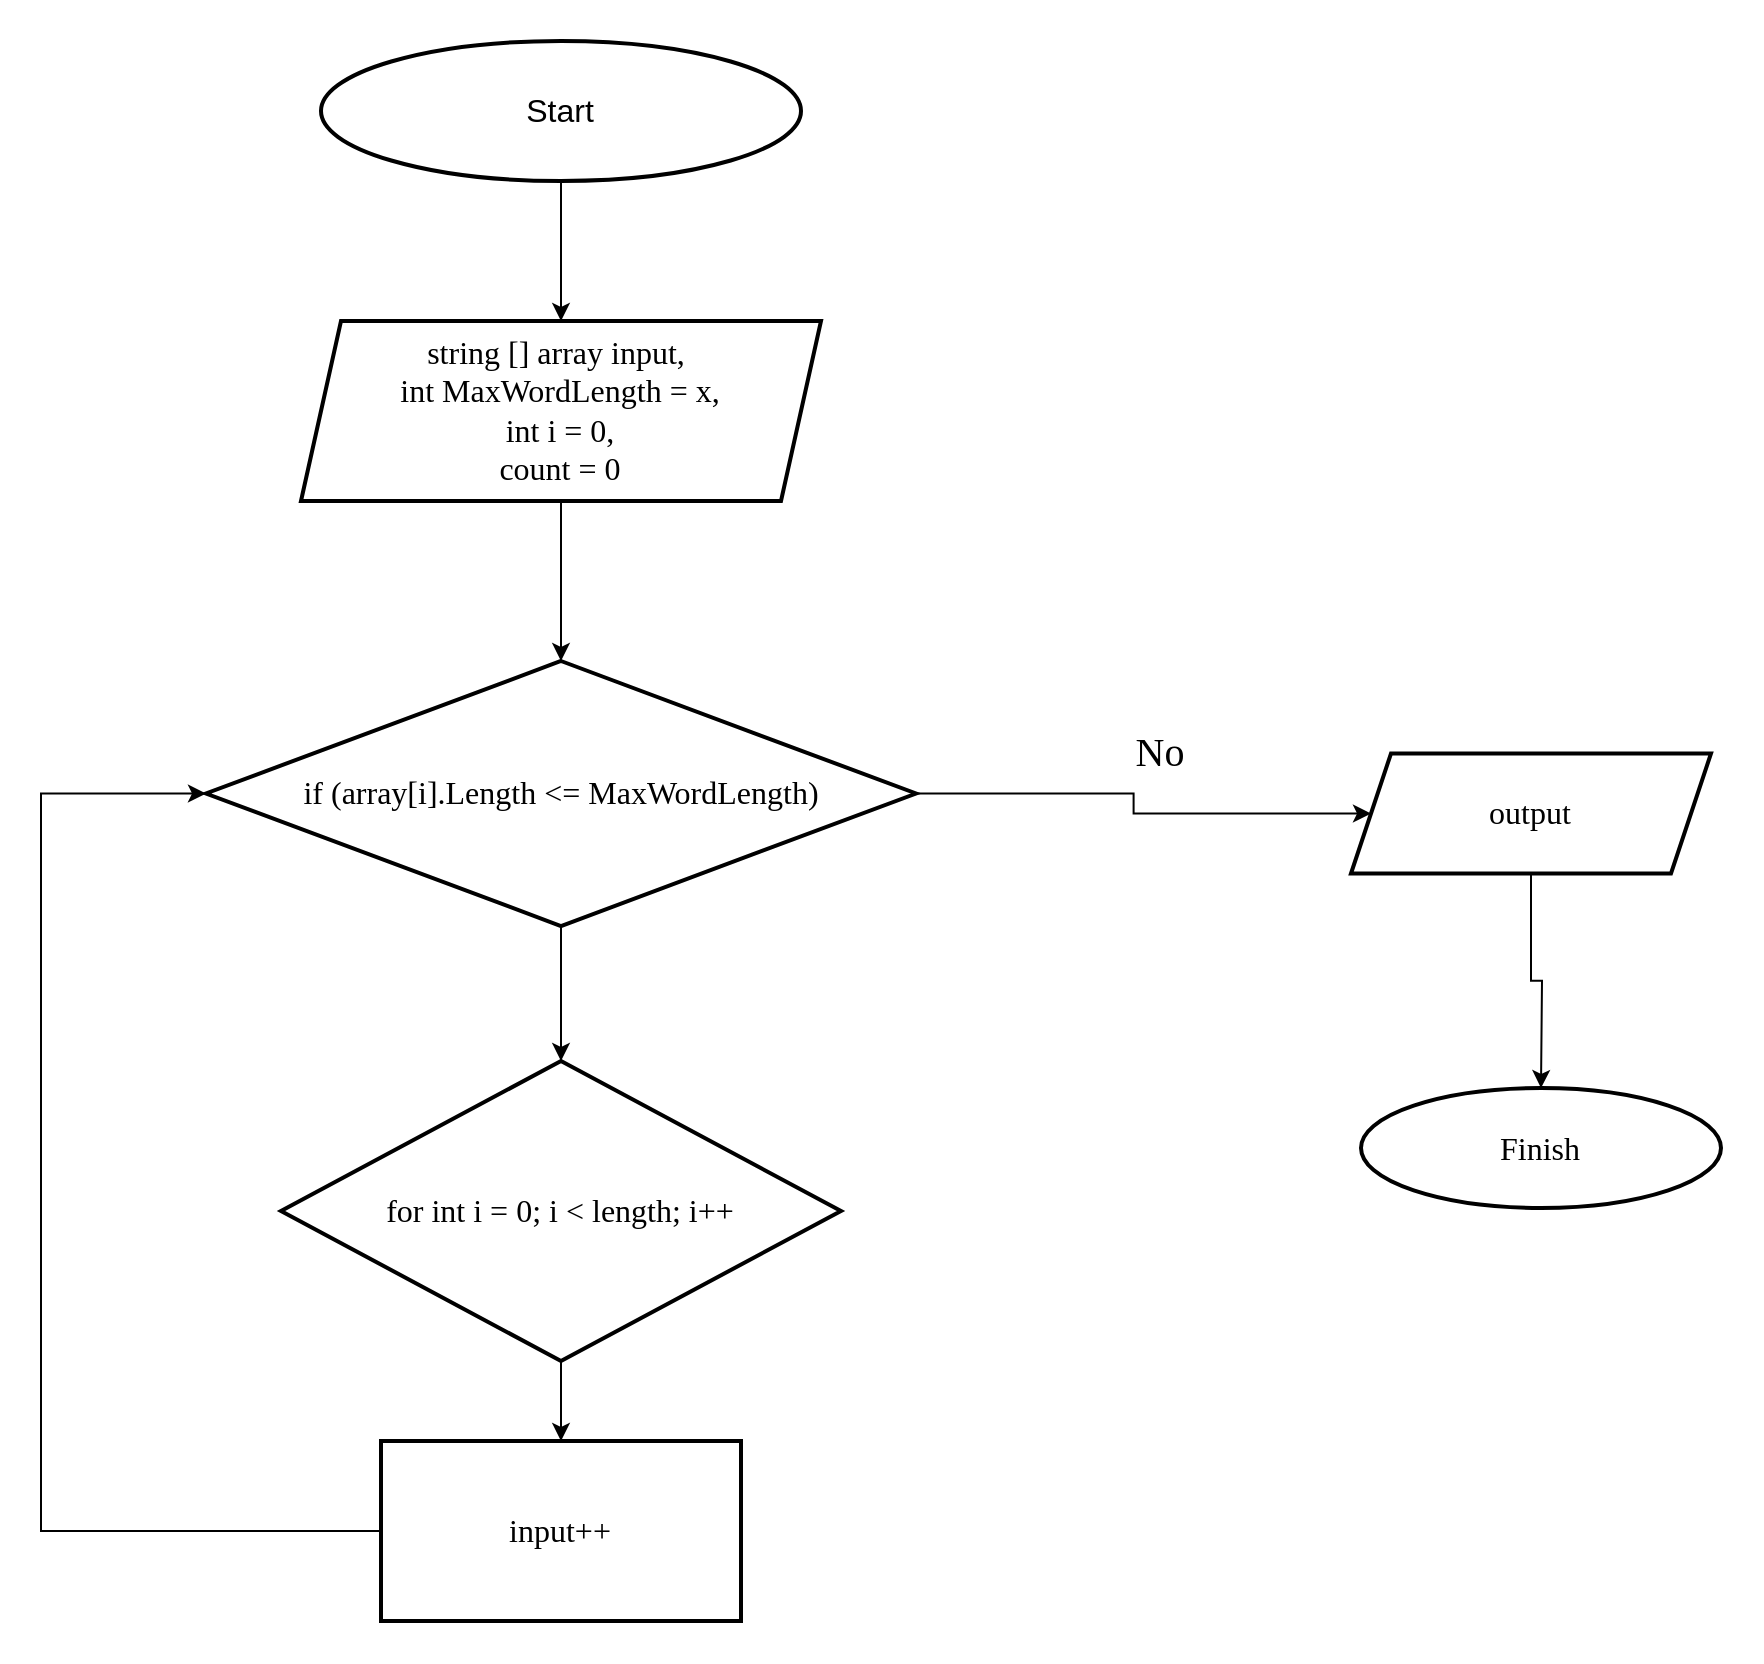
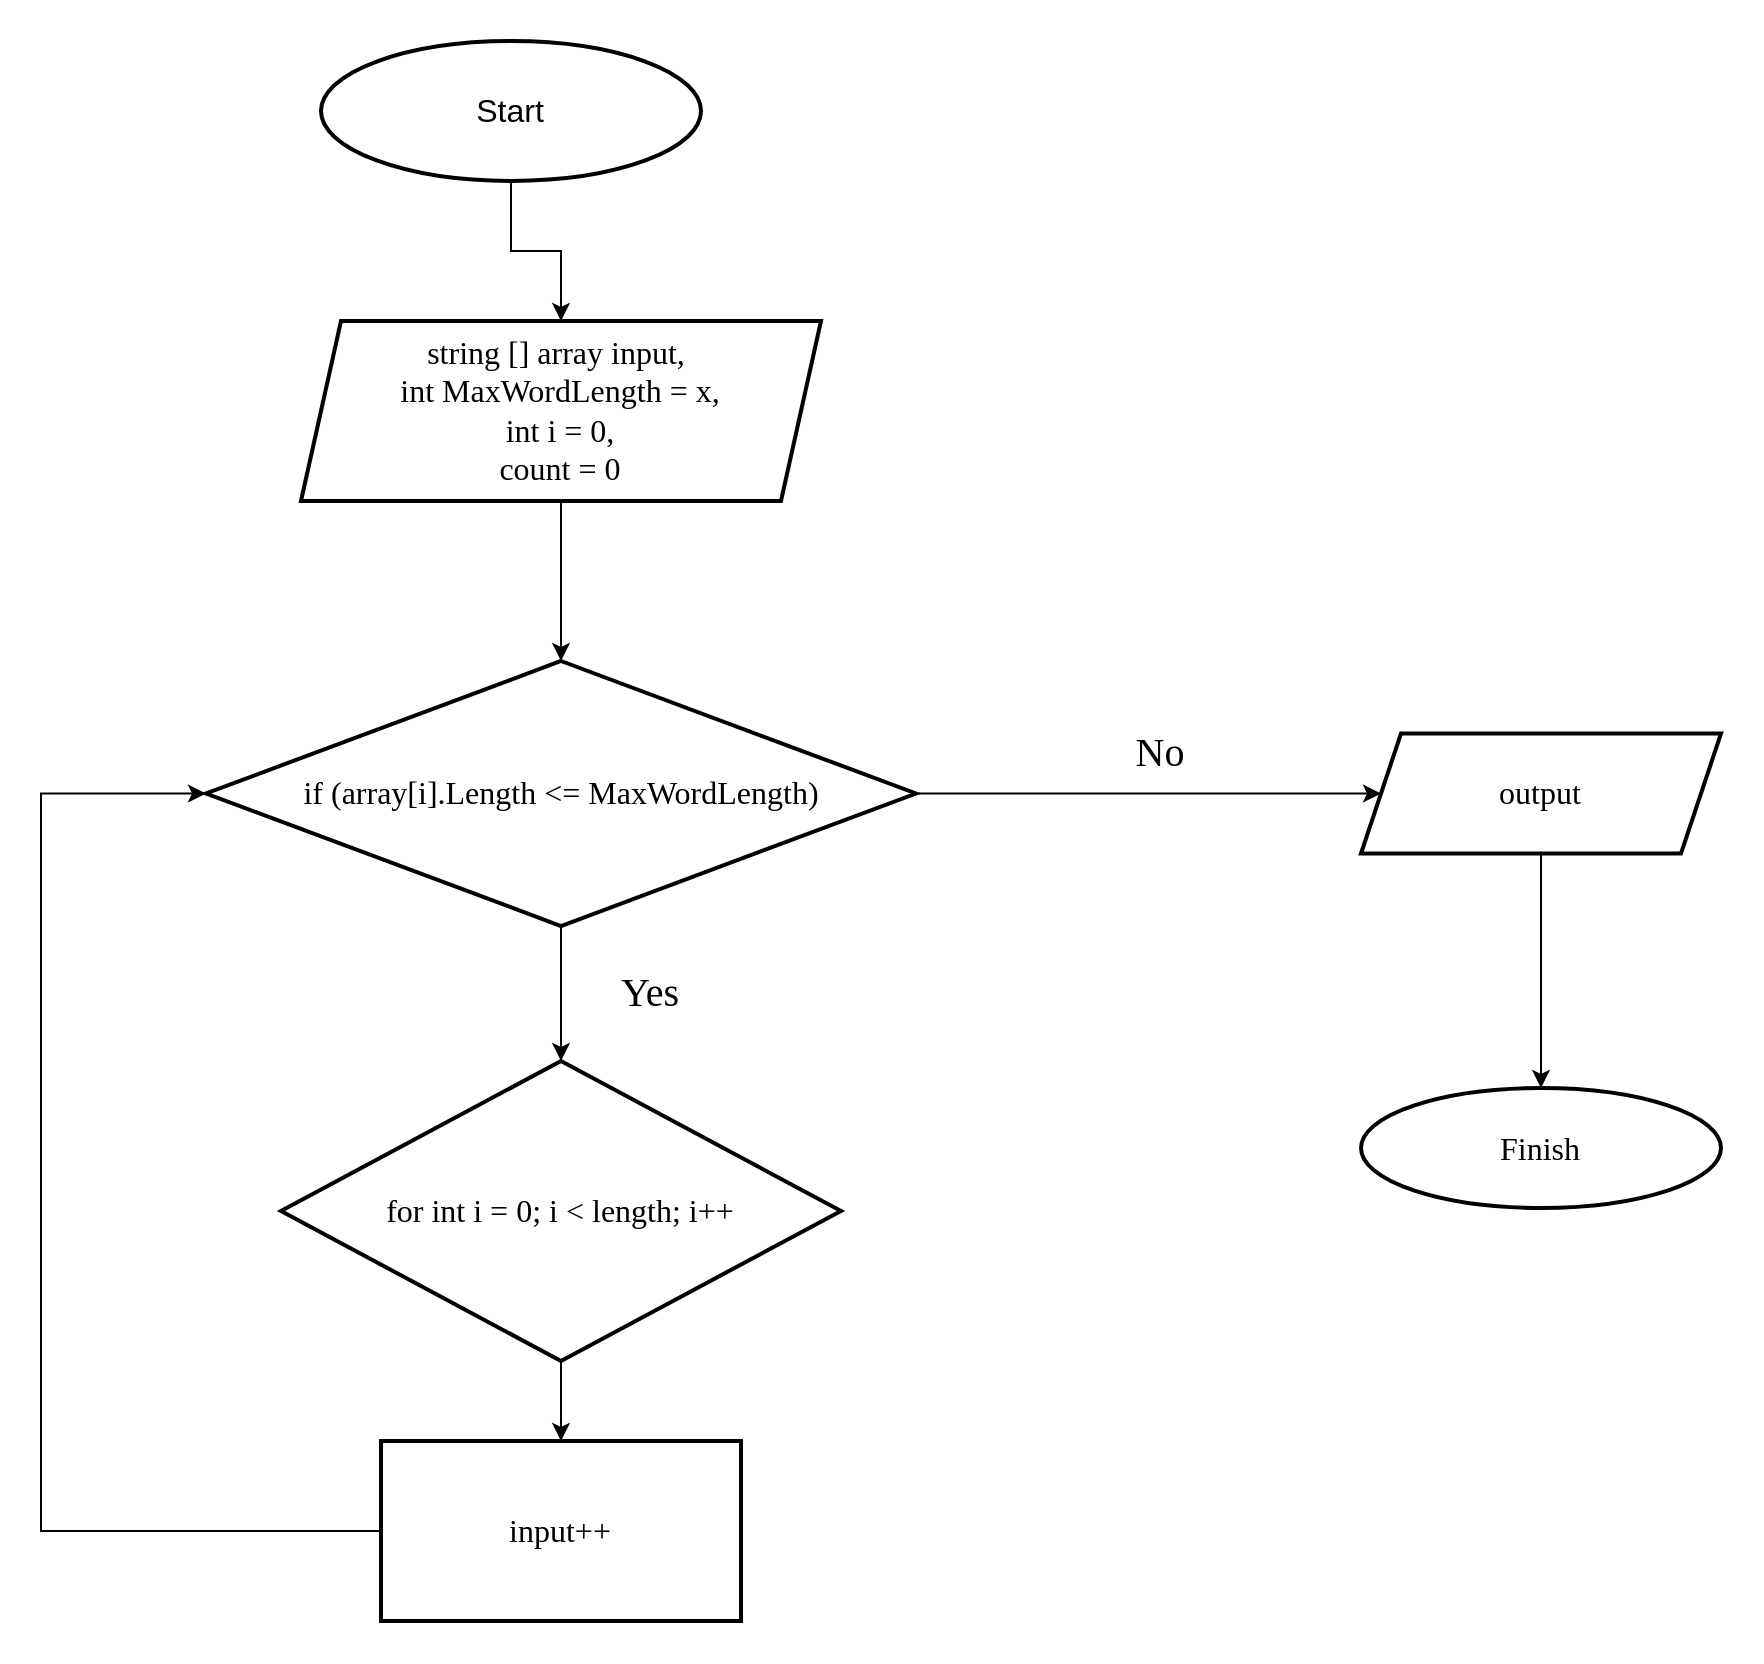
node "Start": size 480x140 -> 380x140
node "output": moved (1531, 814) -> (1541, 794)
node "Yes": added
